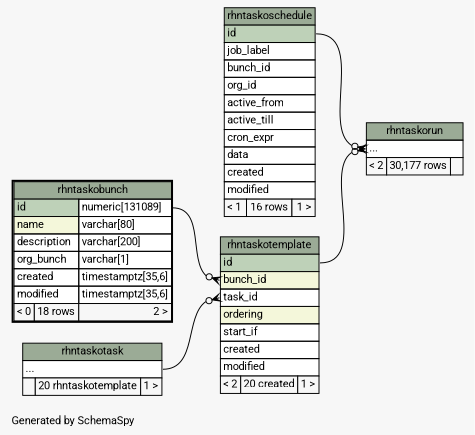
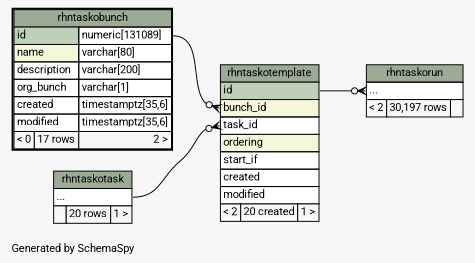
node "rhntaskoschedule": removed
node "rhntaskorun": text "30,177 rows" -> "30,197 rows"
node "rhntaskobunch": text "18 rows" -> "17 rows"
node "rhntaskotask": text "20 rhntaskotemplate" -> "20 rows"
